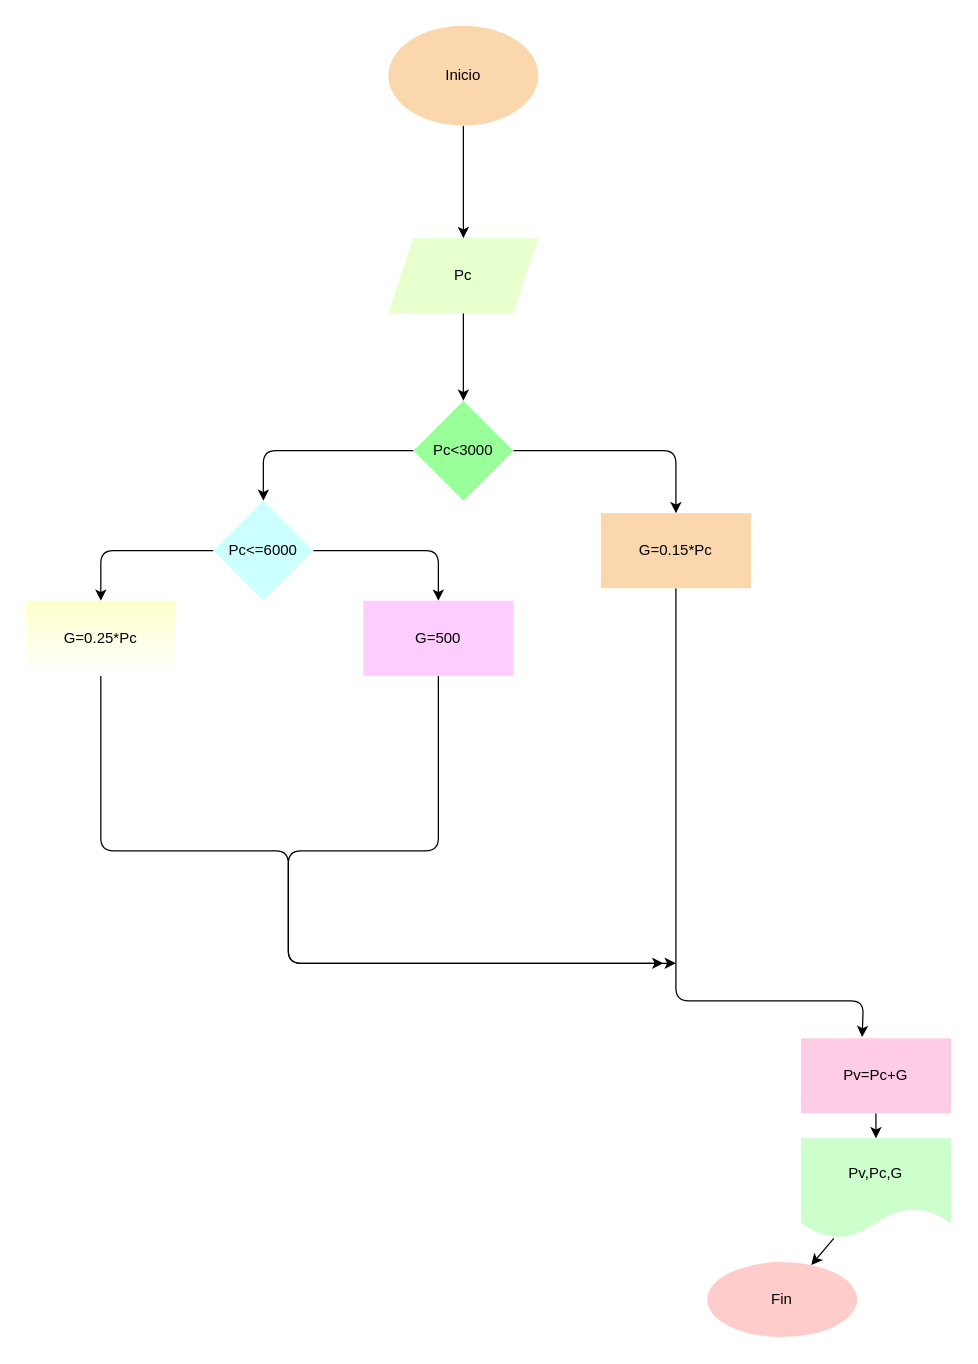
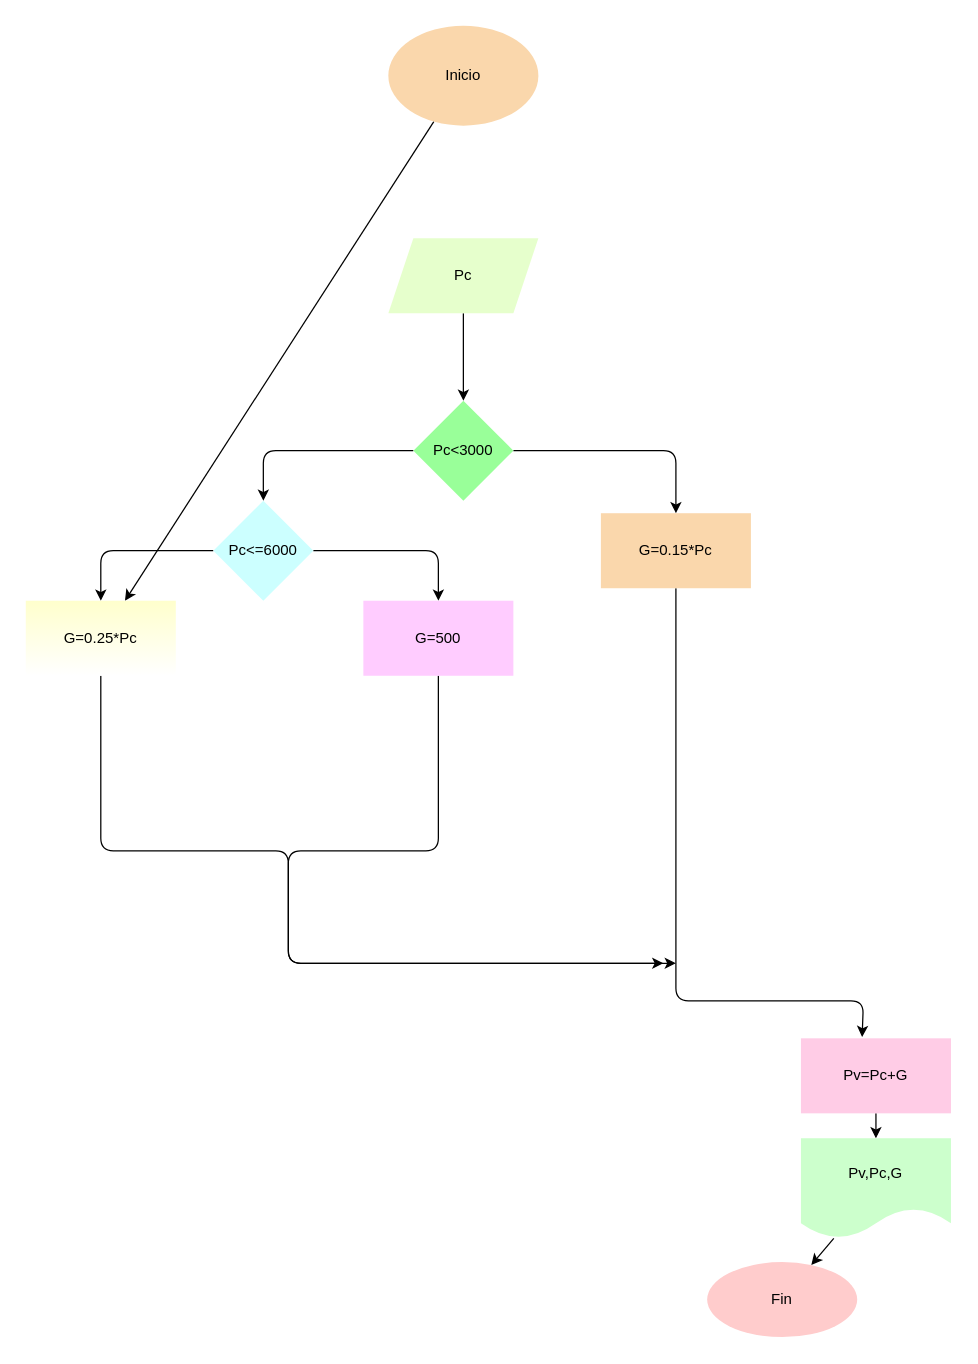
edge "Inicio" -> "Pc": now "Inicio" -> "G=0.25*Pc"
